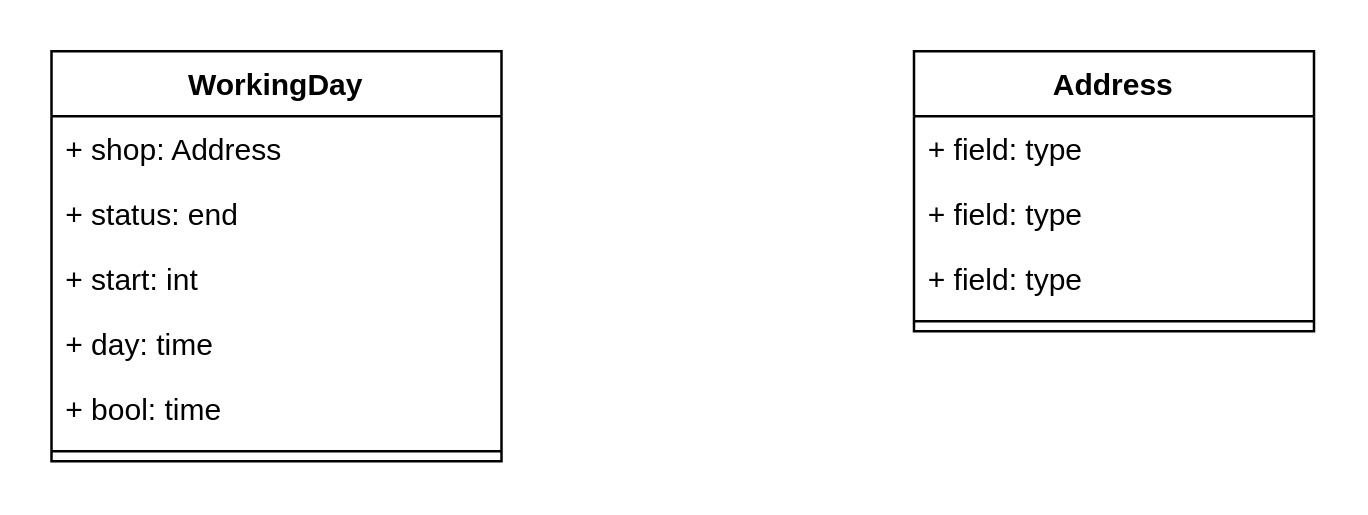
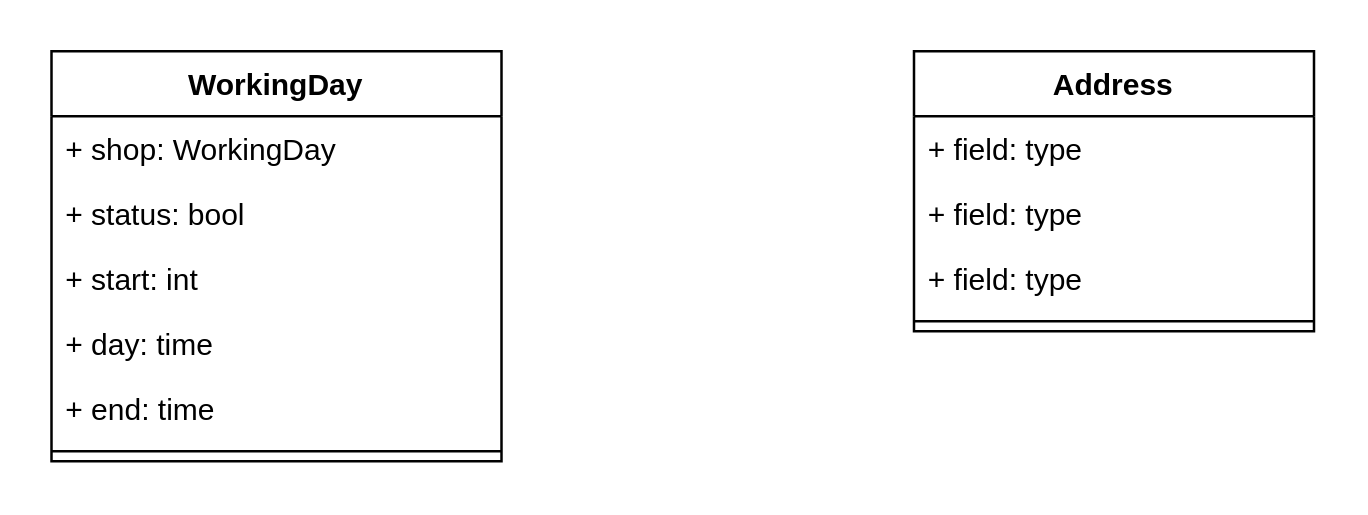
node "+ shop: Address": label "+ shop: Address" -> "+ shop: WorkingDay"
node "+ status: end": label "+ status: end" -> "+ status: bool"
node "+ bool: time": label "+ bool: time" -> "+ end: time"
